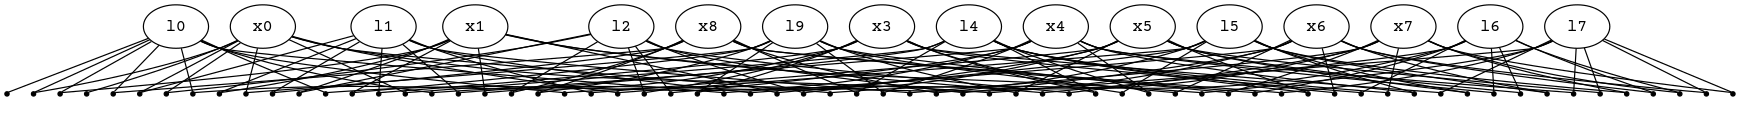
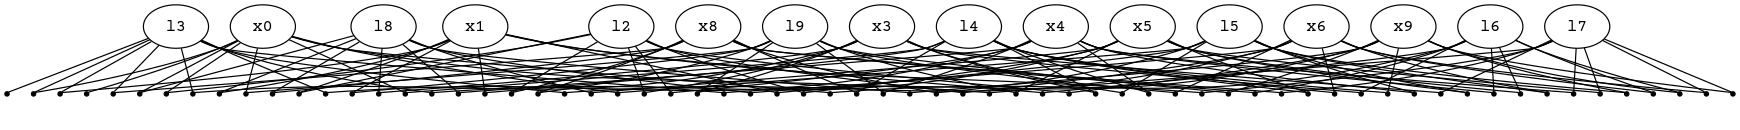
node "l0": label "l0" -> "l3"
node "l1": label "l1" -> "l8"
node "x7": label "x7" -> "x9"
